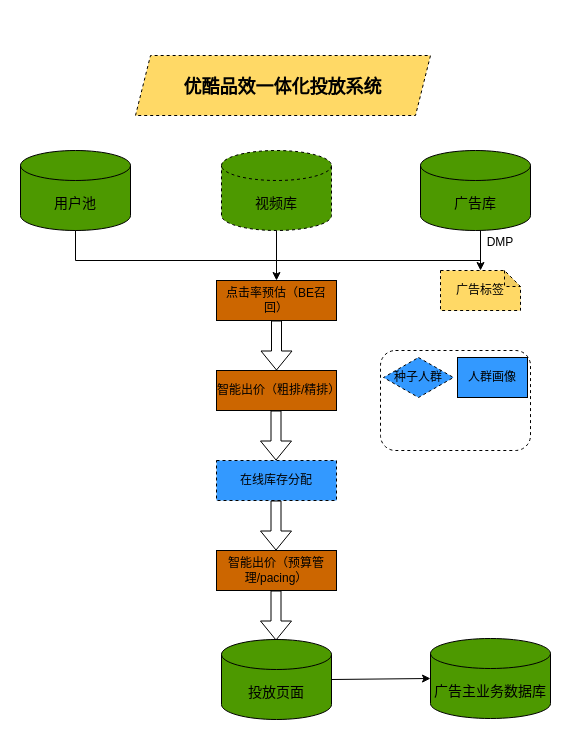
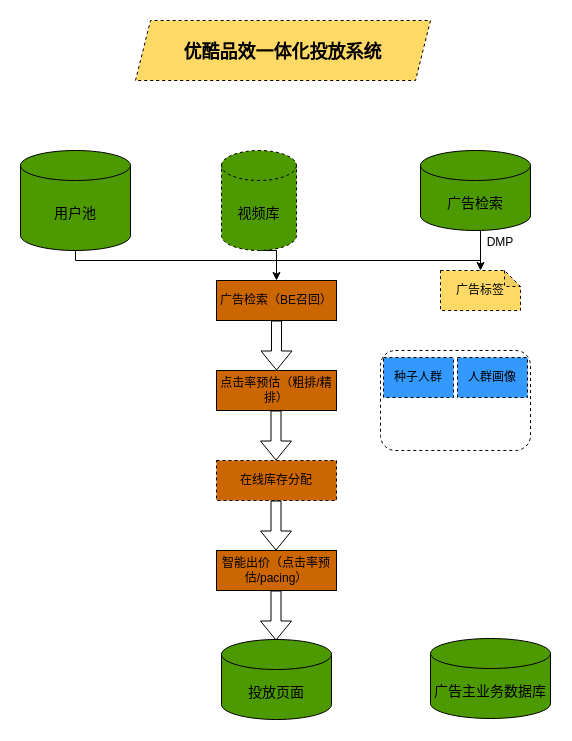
node "优酷品效一体化投放系统": moved (283, 86) -> (283, 51)
node "用户池": size 110x80 -> 110x100
node "视频库": size 110x80 -> 75x100
node "广告库": label "广告库" -> "广告检索"
node "点击率预估（BE召回）": label "点击率预估（BE召回）" -> "广告检索（BE召回）"
node "种子人群": shape diamond -> rectangle
node "人群画像": style solid -> dashed
node "智能出价（粗排/精排）": label "智能出价（粗排/精排）" -> "点击率预估（粗排/精排）"
node "在线库存分配": fillcolor #3399ff -> #cc6600
node "智能出价（预算管理/pacing）": label "智能出价（预算管理/pacing）" -> "智能出价（点击率预估/pacing）"
edge "投放页面" -> "广告主业务数据库": removed
